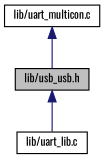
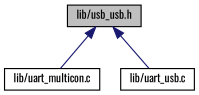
edge "lib/usb_usb.h" -> "lib/uart_multicon.c": reversed
node "lib/uart_lib.c": label "lib/uart_lib.c" -> "lib/uart_usb.c"
